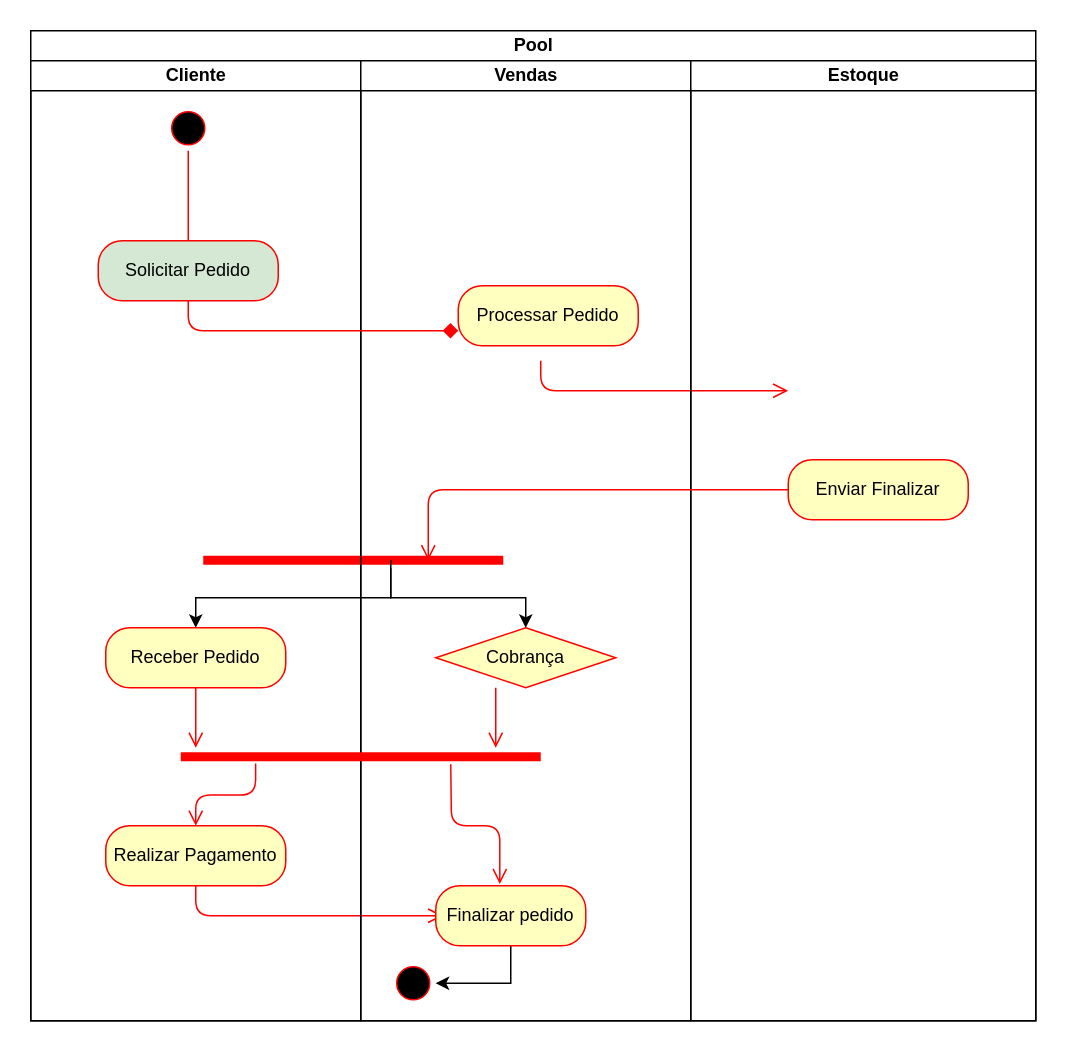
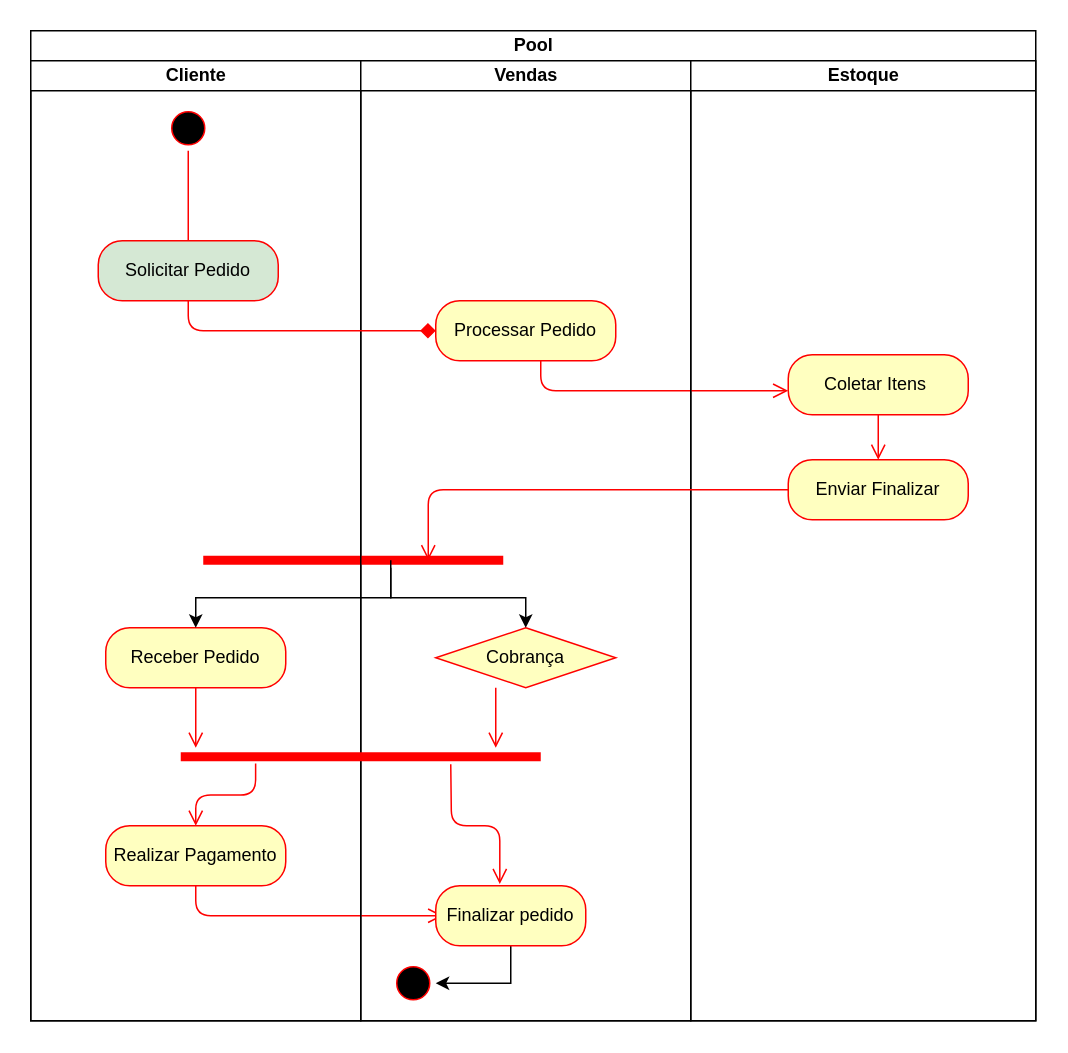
node "Processar Pedido": moved (548, 316) -> (526, 331)
node "Coletar Itens": added
edge "Coletar Itens" -> "Enviar Finalizar": added
